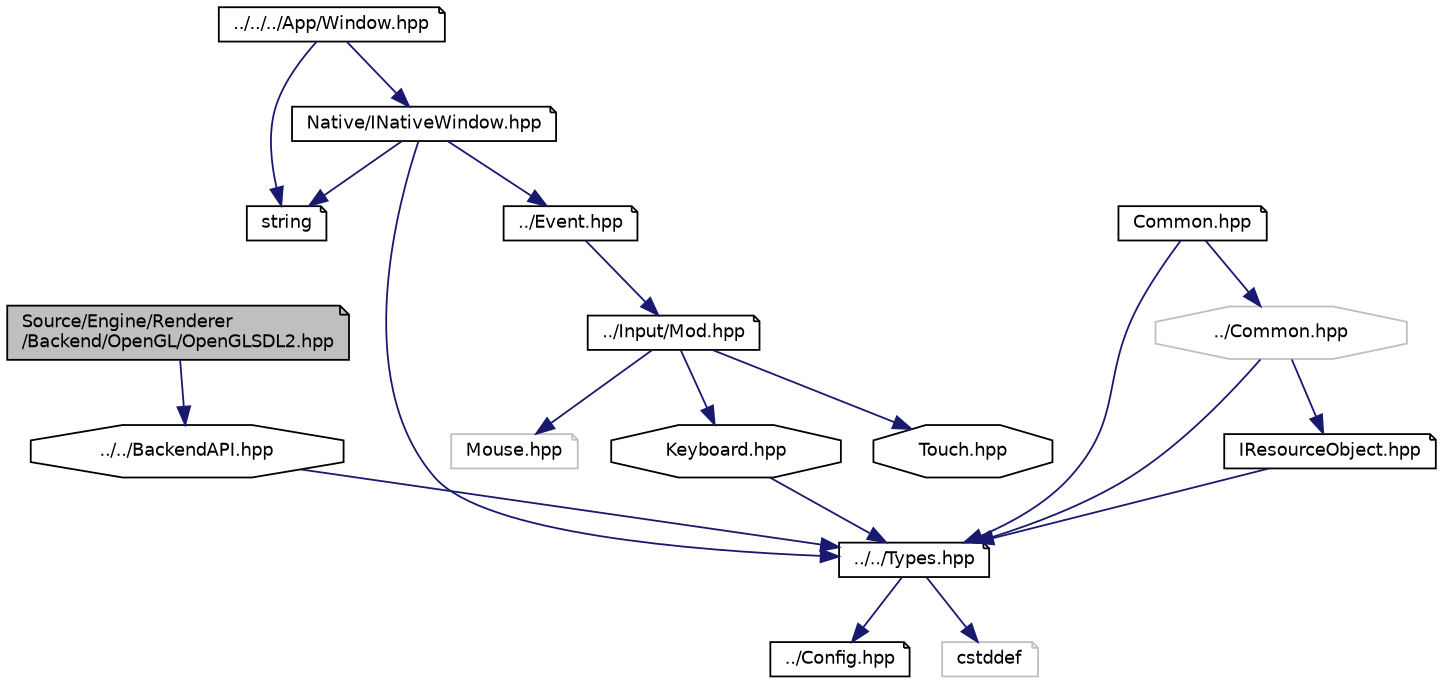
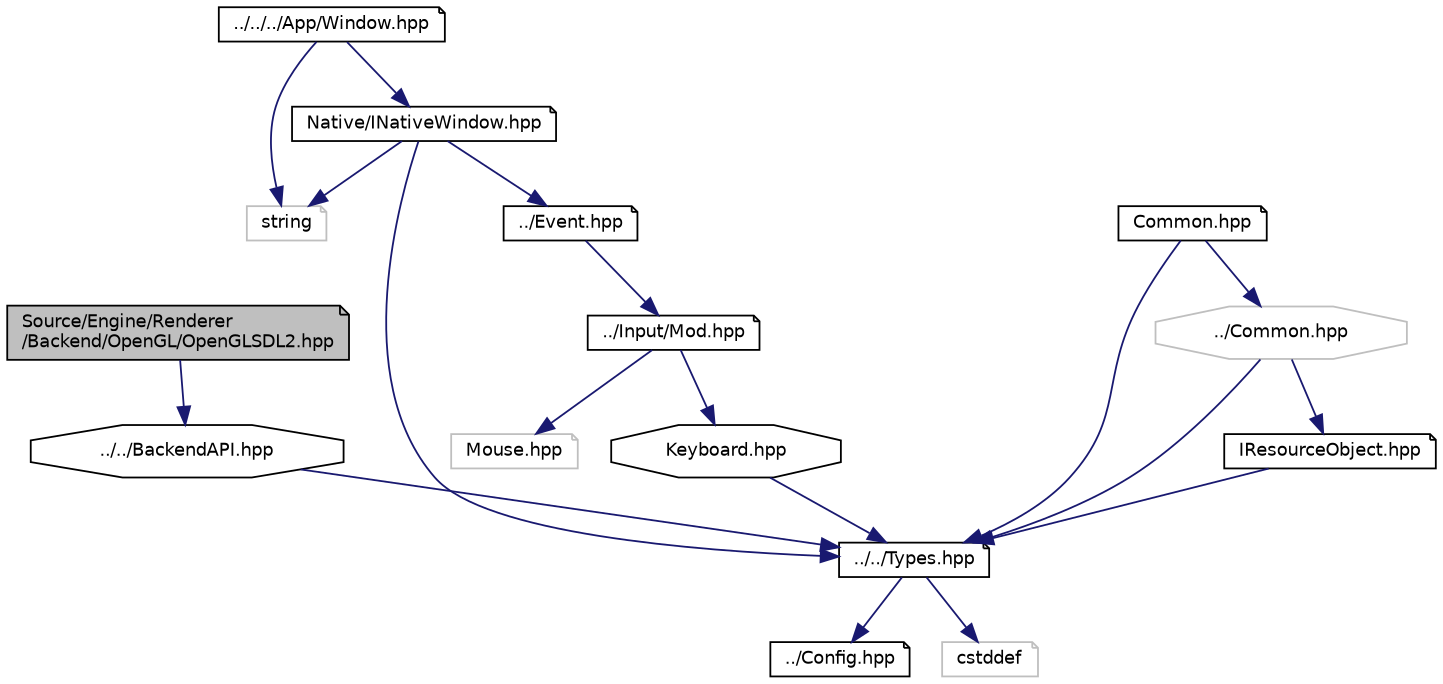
node "string": color black -> grey75
node "Touch.hpp": removed
